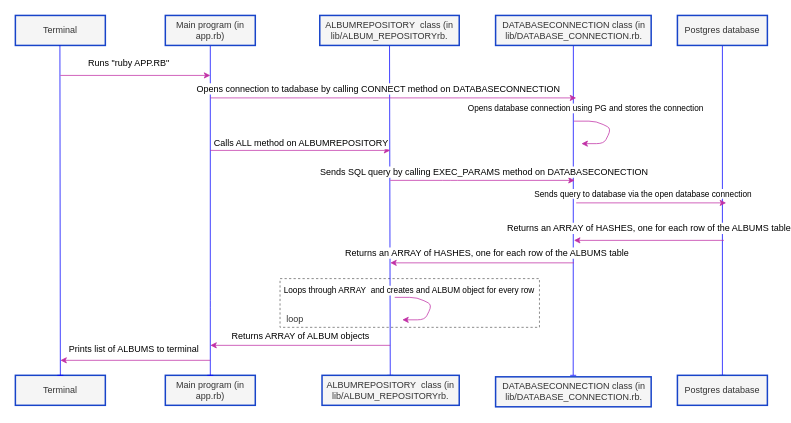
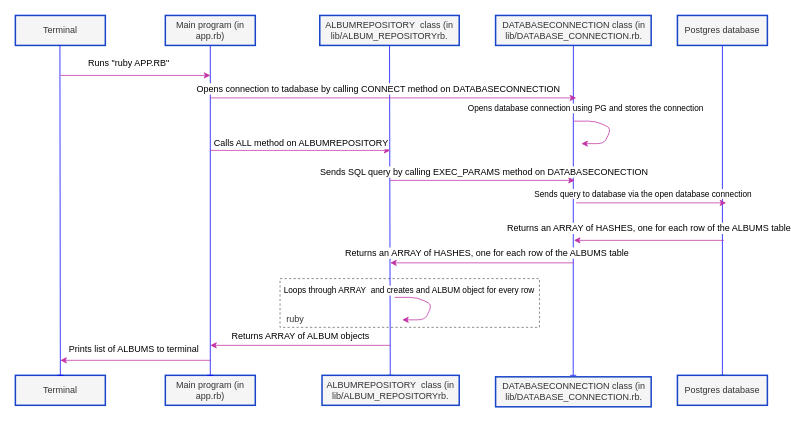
node "loop": label "loop" -> "ruby"
